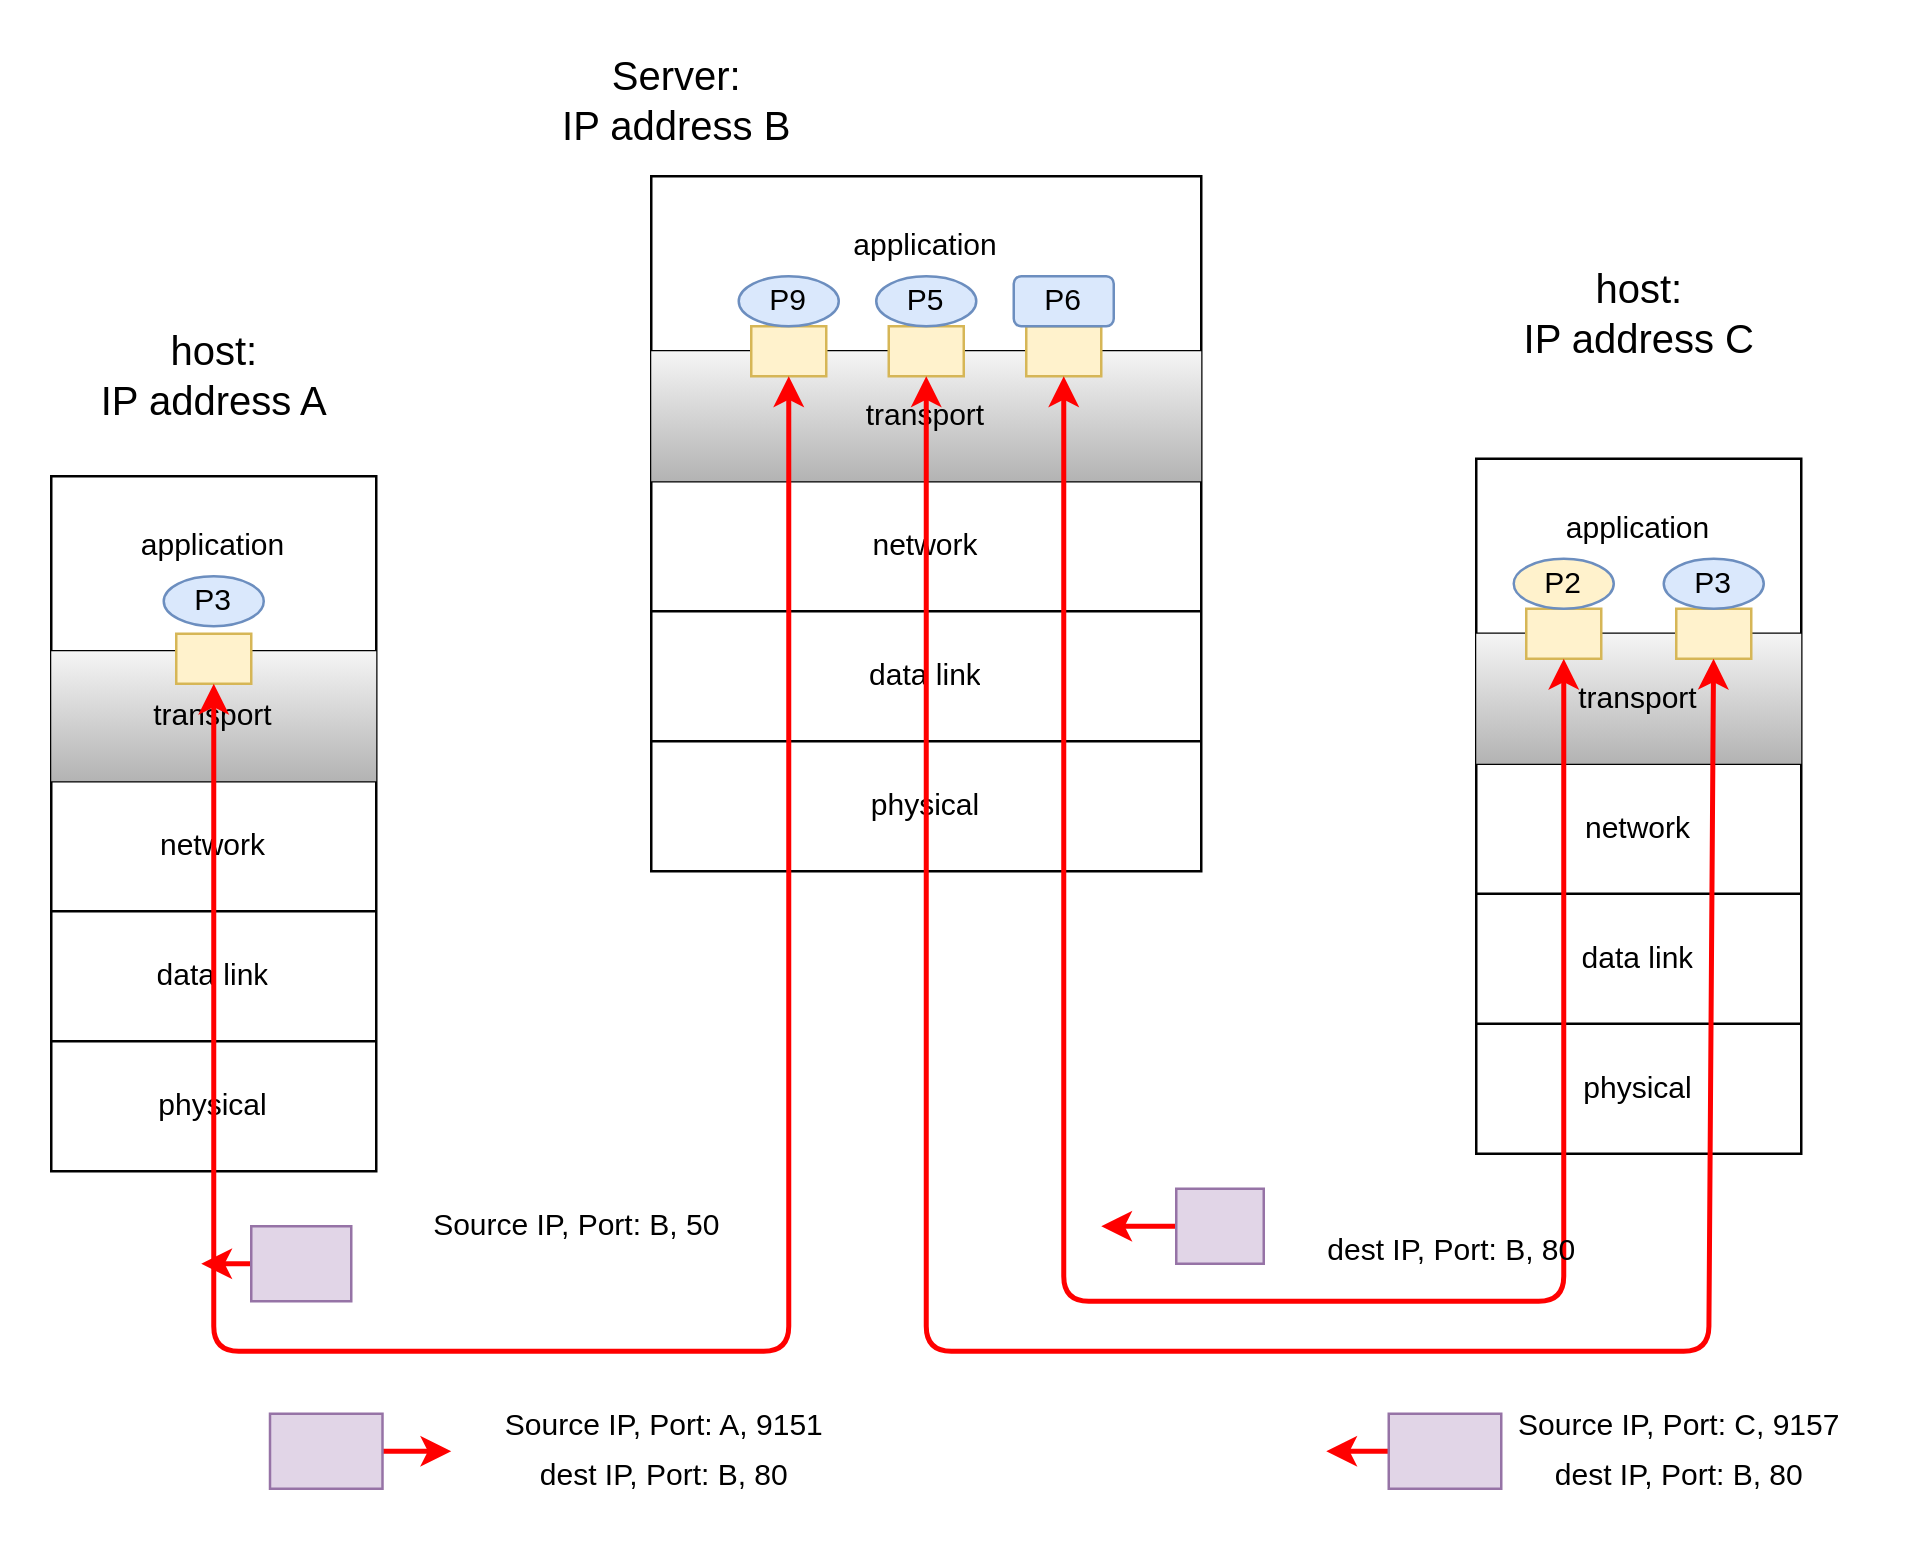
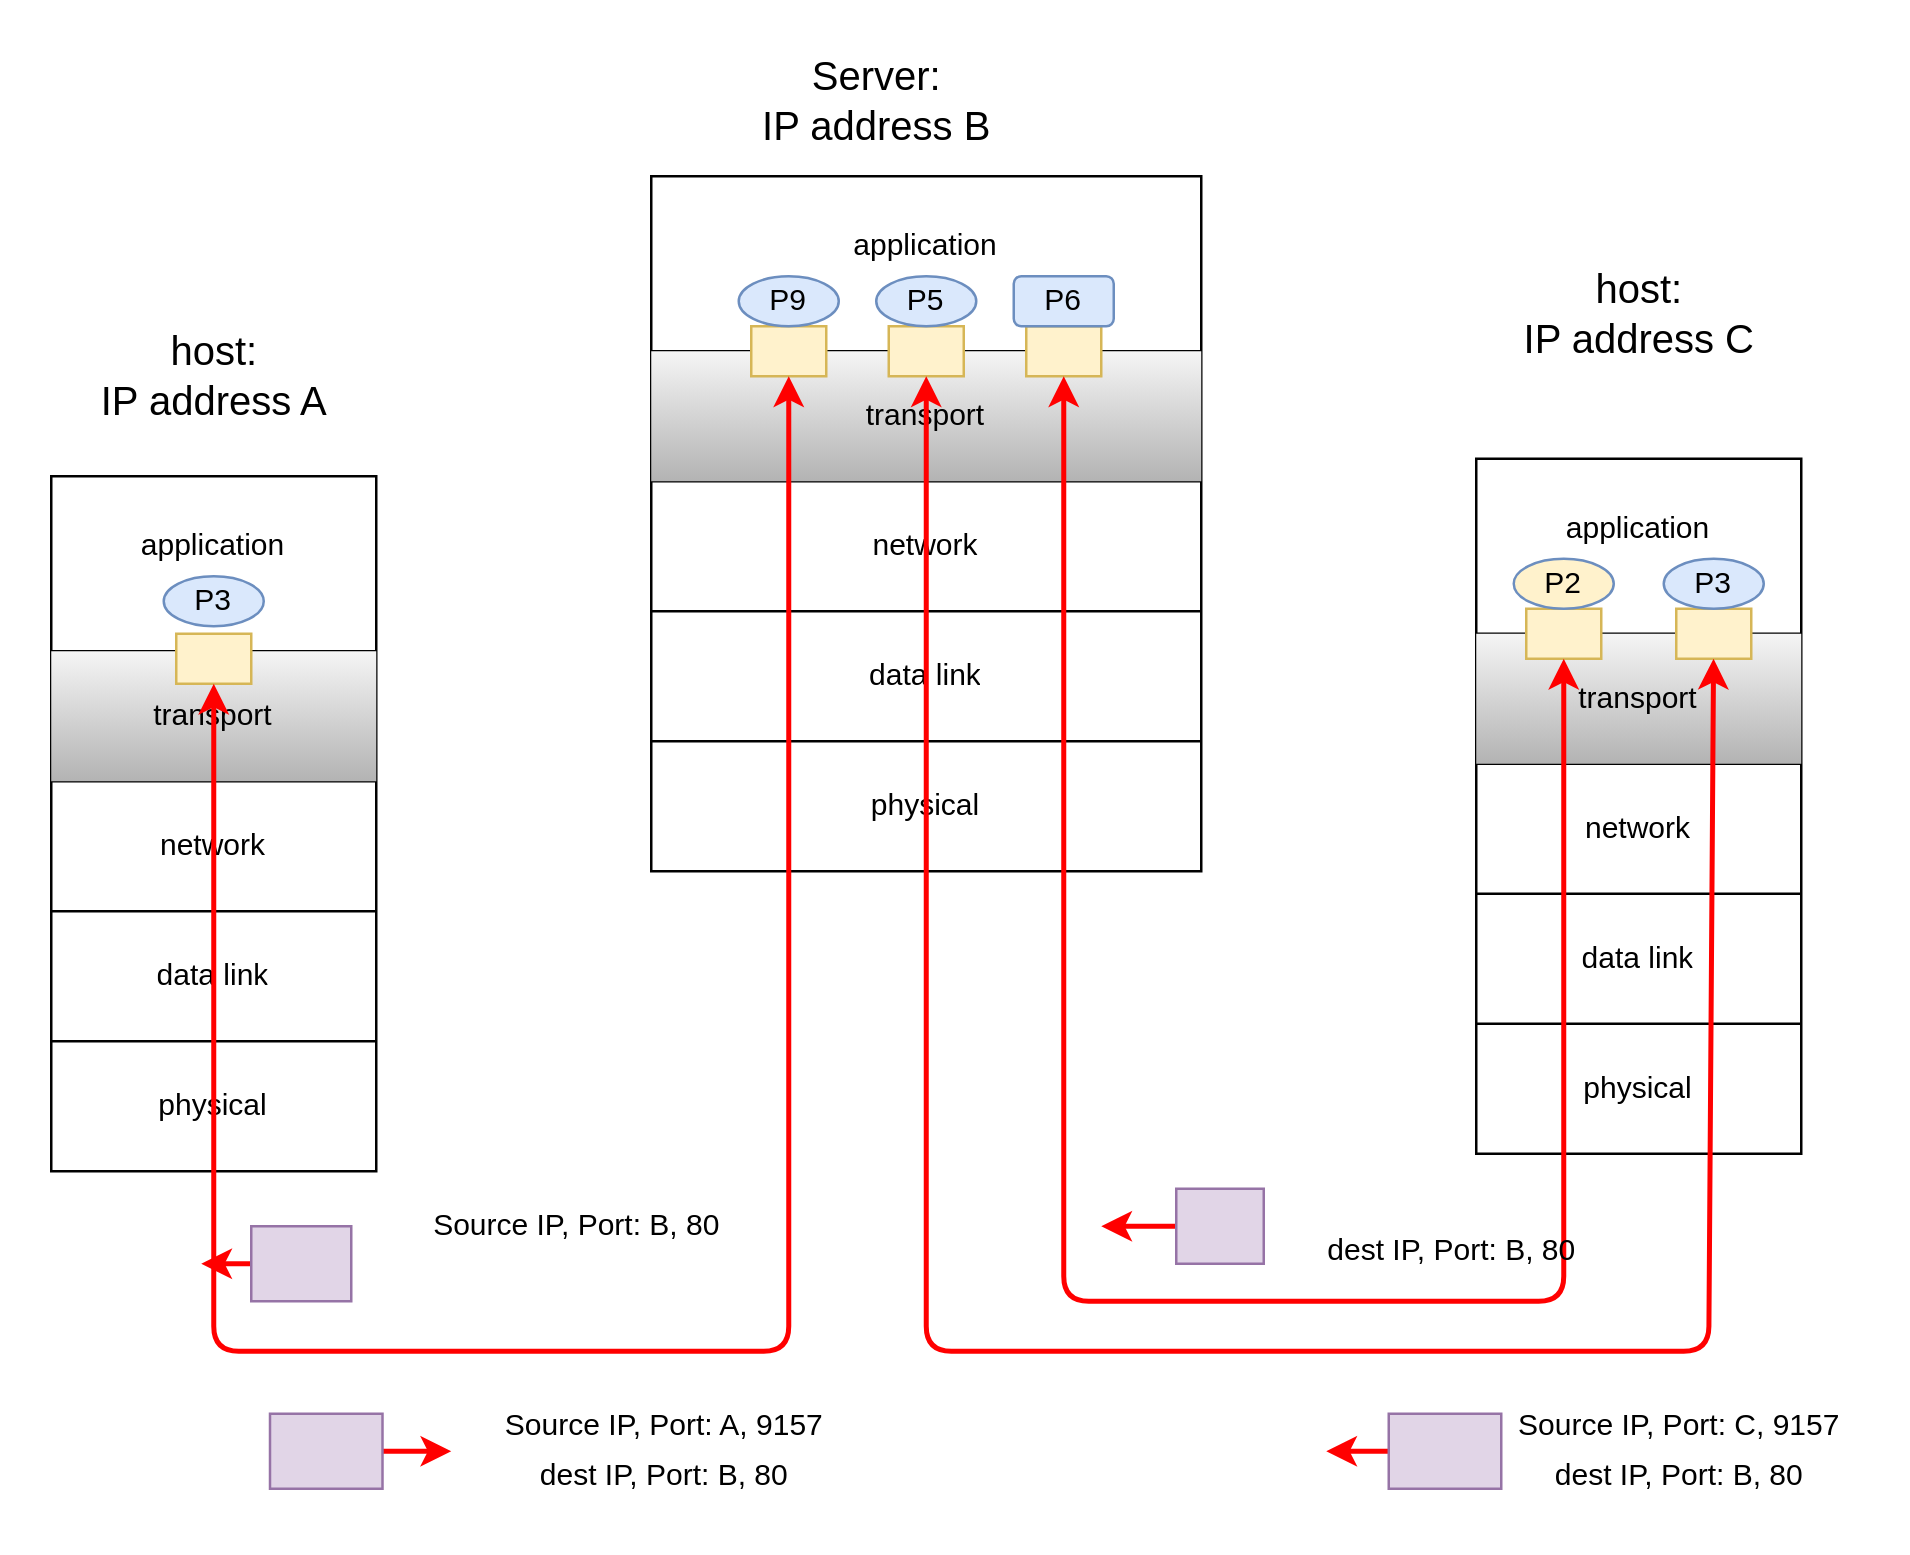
node "Server:IP address B": moved (676, 101) -> (876, 101)
node "Source IP, Port: B, 50": label "Source IP, Port: B, 50" -> "Source IP, Port: B, 80"
node "Source IP, Port: A, 9151": label "Source IP, Port: A, 9151" -> "Source IP, Port: A, 9157"
